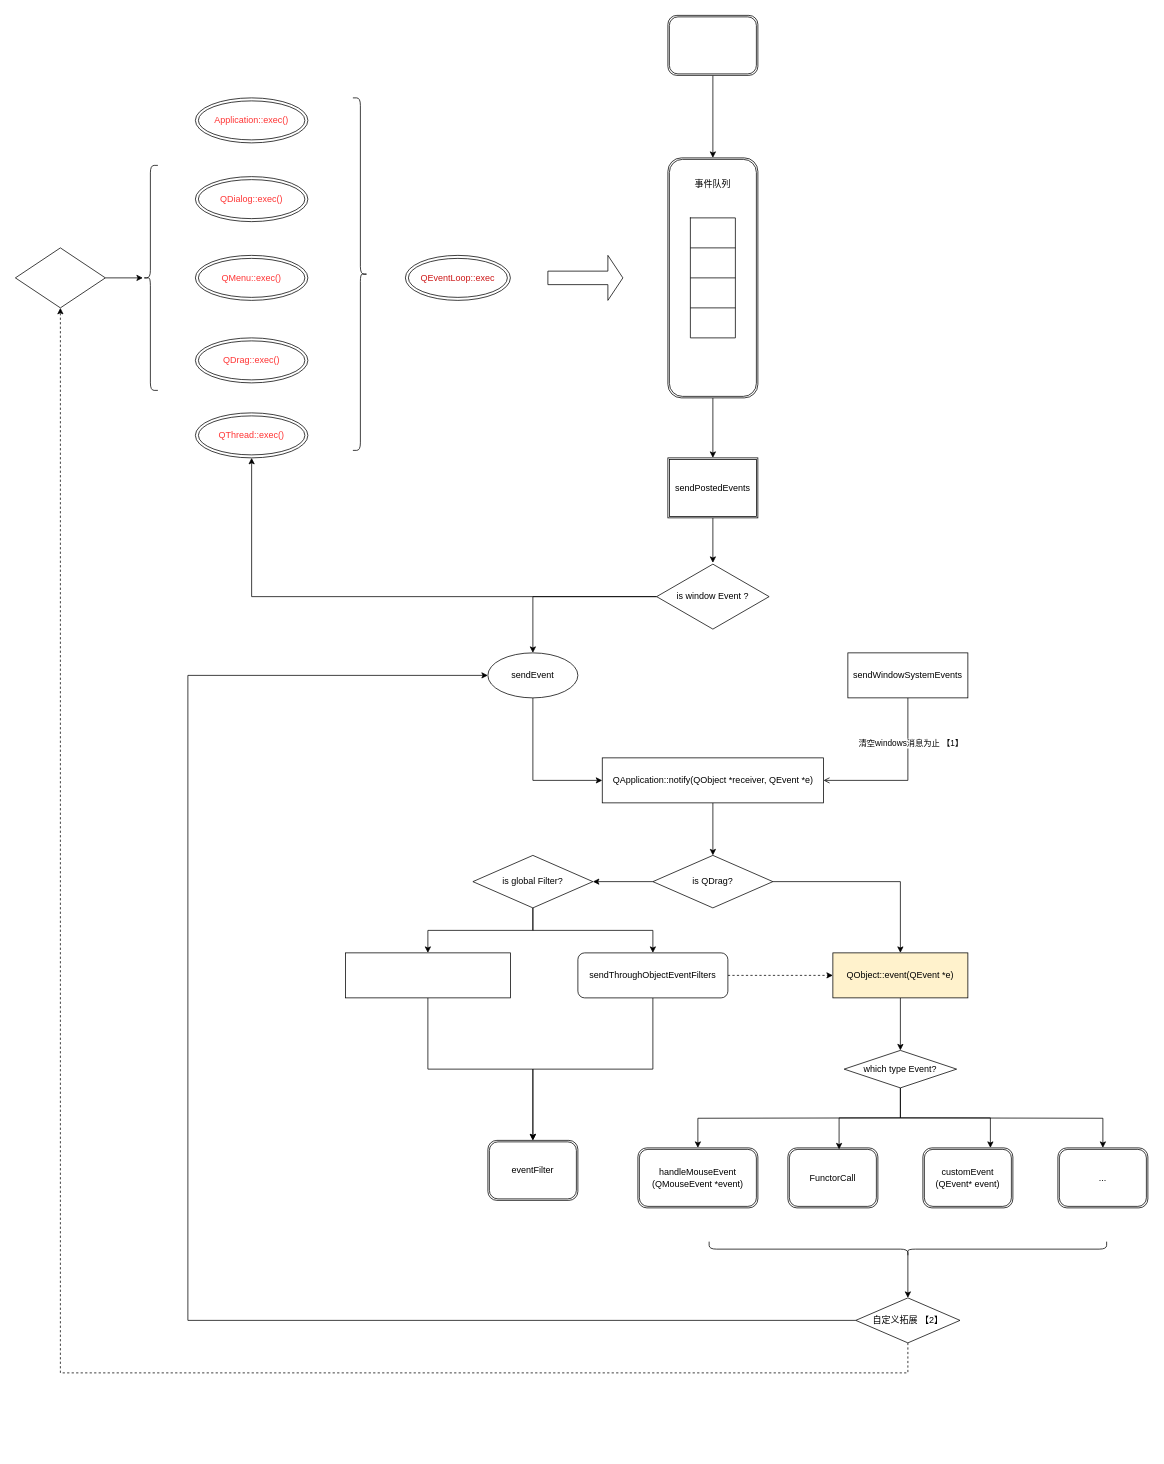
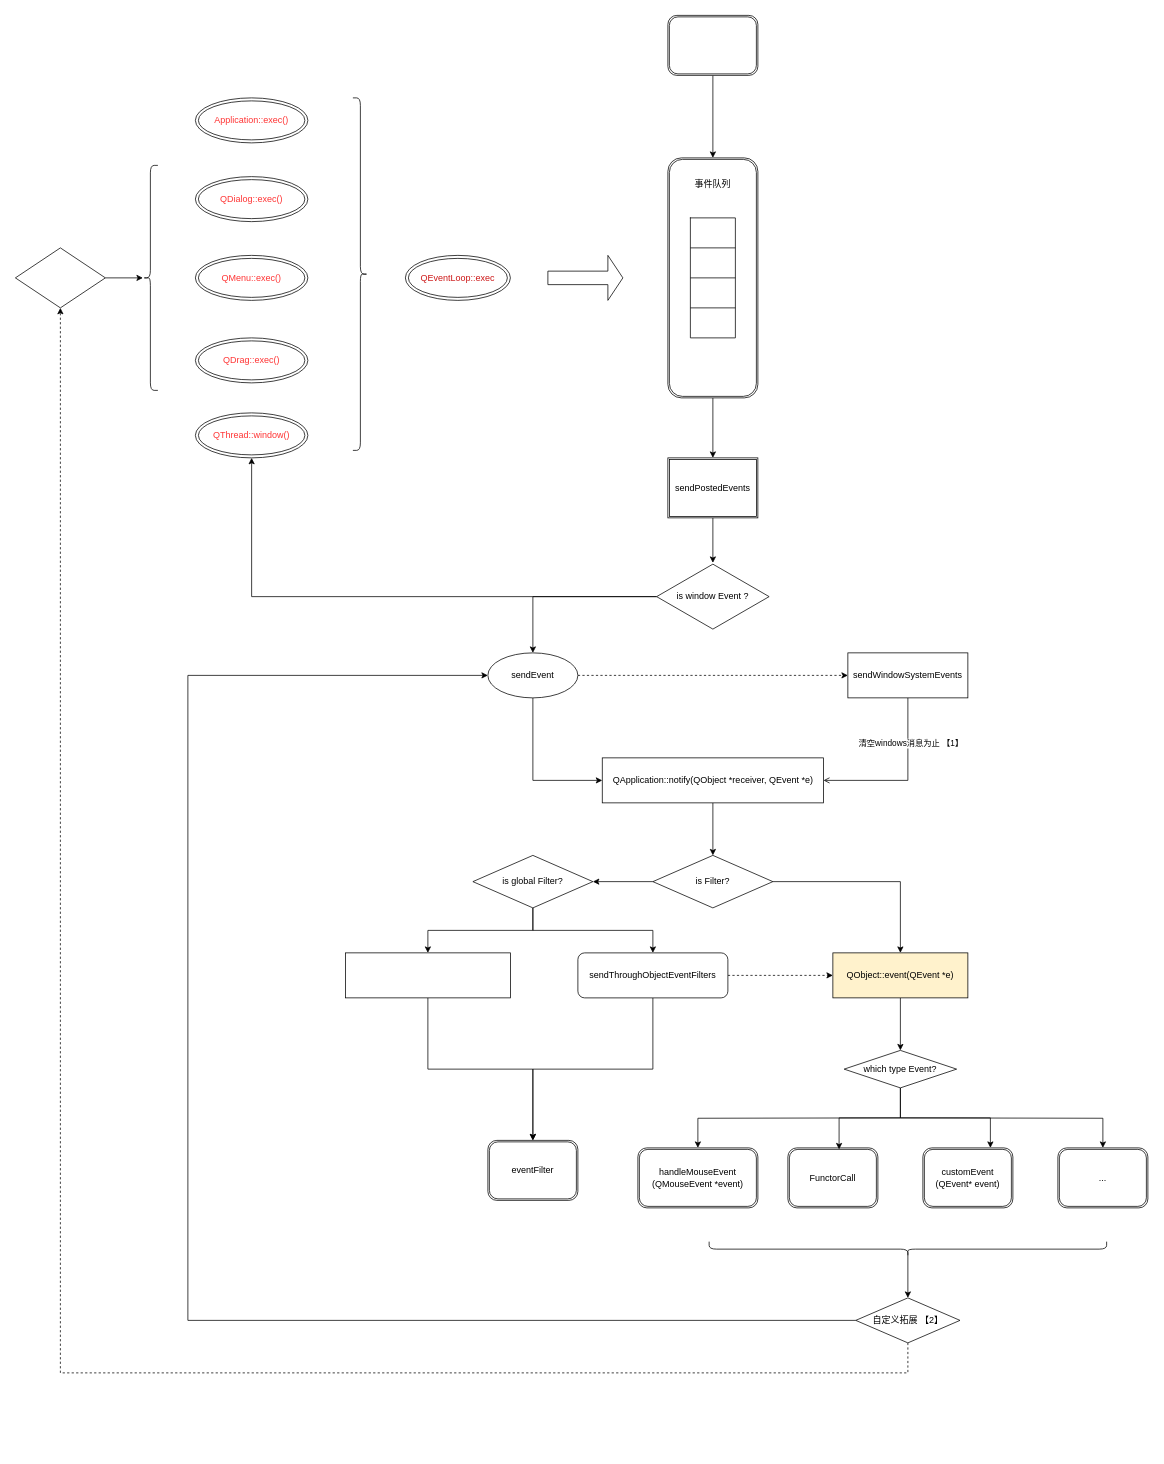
node "QThread::exec()": label "QThread::exec()" -> "QThread::window()"
edge "sendEvent" -> "sendWindowSystemEvents": added
node "is QDrag?": label "is QDrag?" -> "is Filter?"
